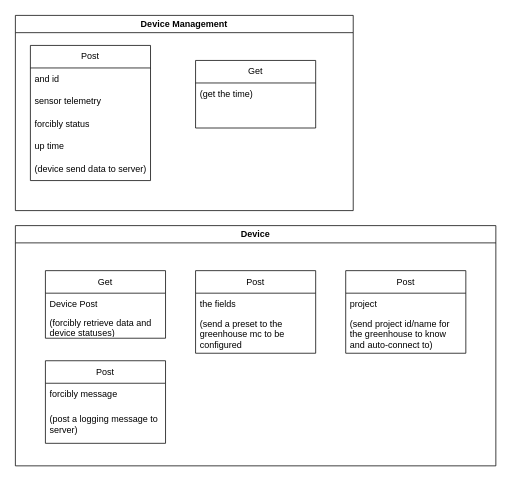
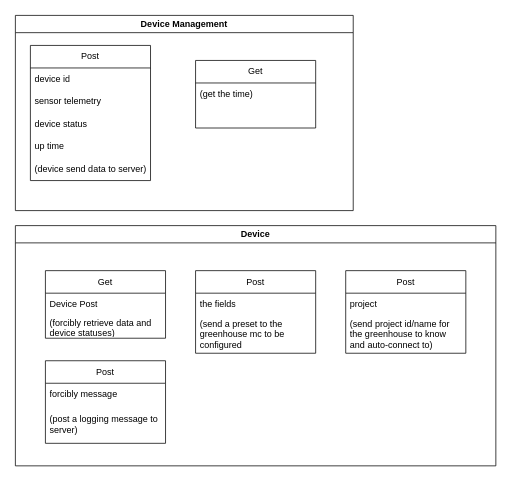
node "and id": label "and id" -> "device id"
node "forcibly status": label "forcibly status" -> "device status"
